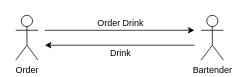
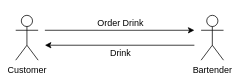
node "Order": label "Order" -> "Customer"
